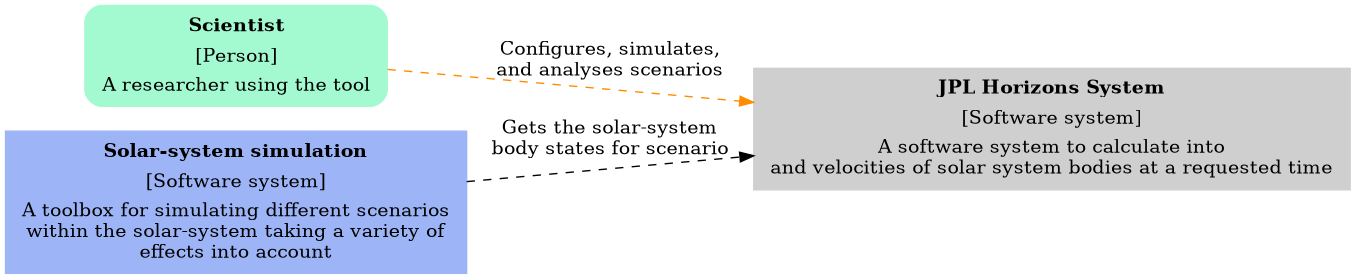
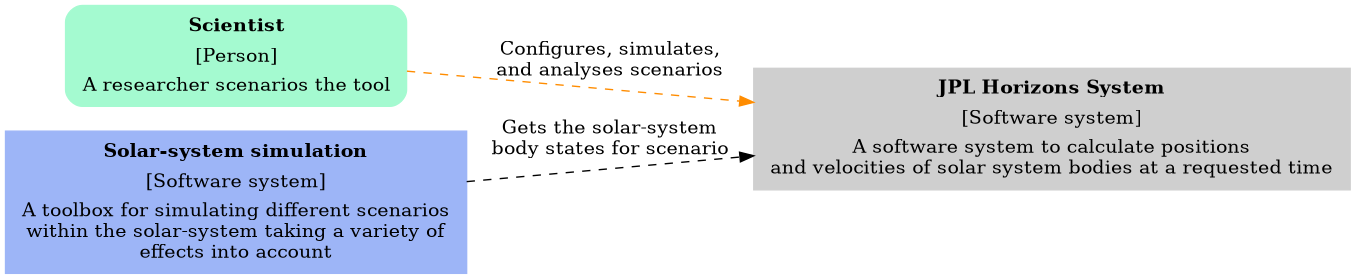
node "Scientist": text "A researcher using the tool" -> "A researcher scenarios the tool"
node "JPL Horizons System": text "A software system to calculate into" -> "A software system to calculate positions"
